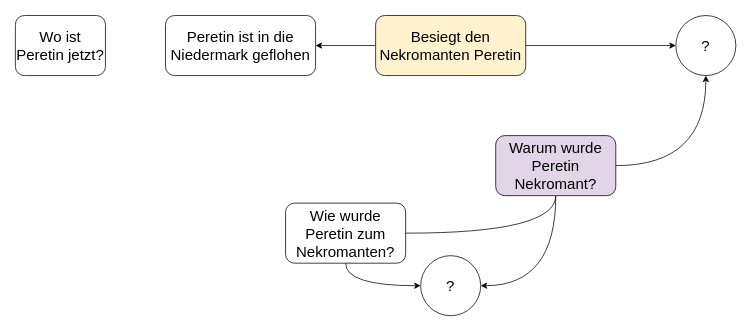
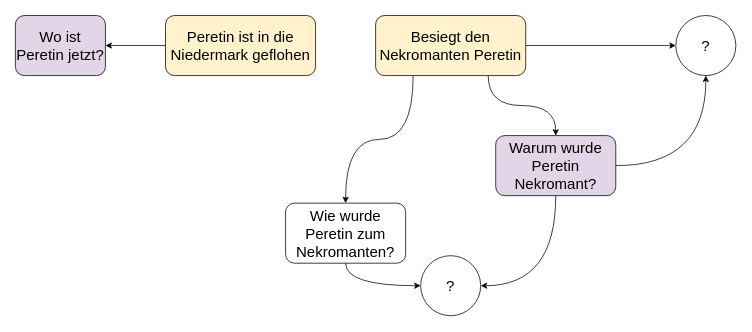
node "Wo ist Peretin jetzt?": fillcolor #ffffff -> #e1d5e7
edge "Peretin ist in die Niedermark geflohen" -> "Wo ist Peretin jetzt?": added
node "Peretin ist in die Niedermark geflohen": fillcolor #ffffff -> #fff2cc
edge "Besiegt den Nekromanten Peretin" -> "Peretin ist in die Niedermark geflohen": removed
edge "Besiegt den Nekromanten Peretin" -> "Warum wurde Peretin Nekromant?": added
edge "Besiegt den Nekromanten Peretin" -> "Wie wurde Peretin zum Nekromanten?": added
edge "Warum wurde Peretin Nekromant?" -- "Wie wurde Peretin zum Nekromanten?": removed
